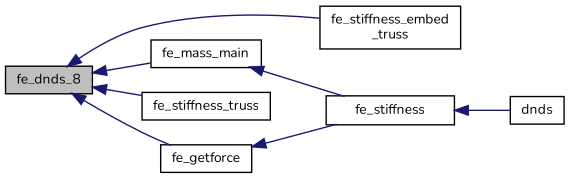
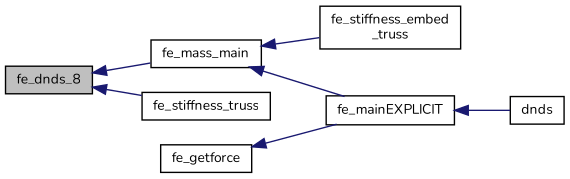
edge "fe_stiffness_embed _truss" -> "fe_dnds_8": now "fe_stiffness_embed _truss" -> "fe_mass_main"
node "fe_stiffness": label "fe_stiffness" -> "fe_mainEXPLICIT"
edge "fe_getforce" -> "fe_dnds_8": removed
